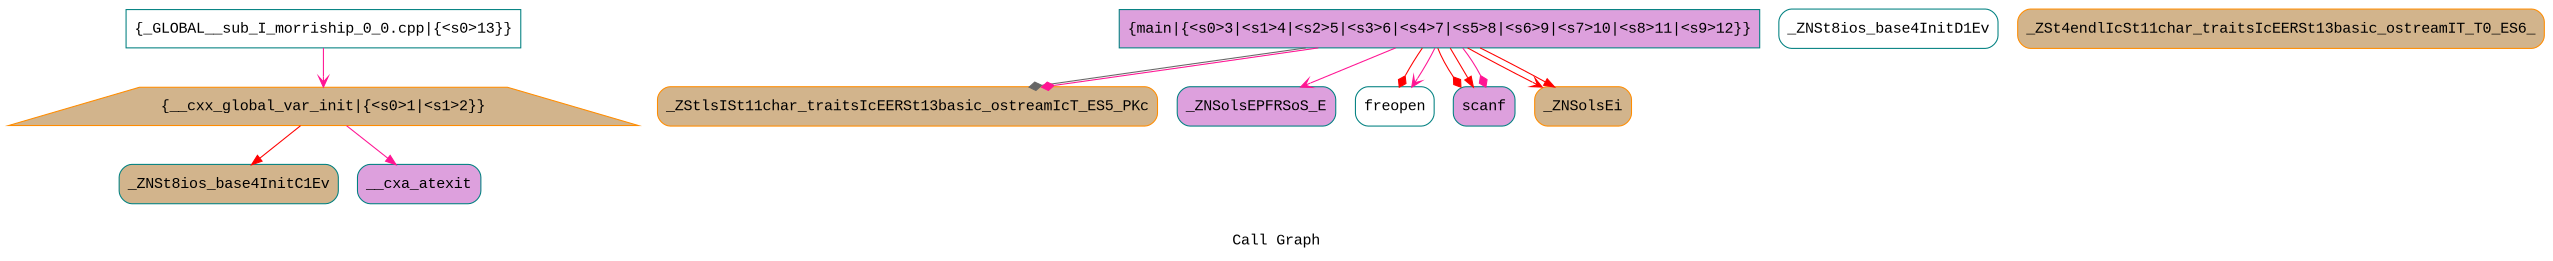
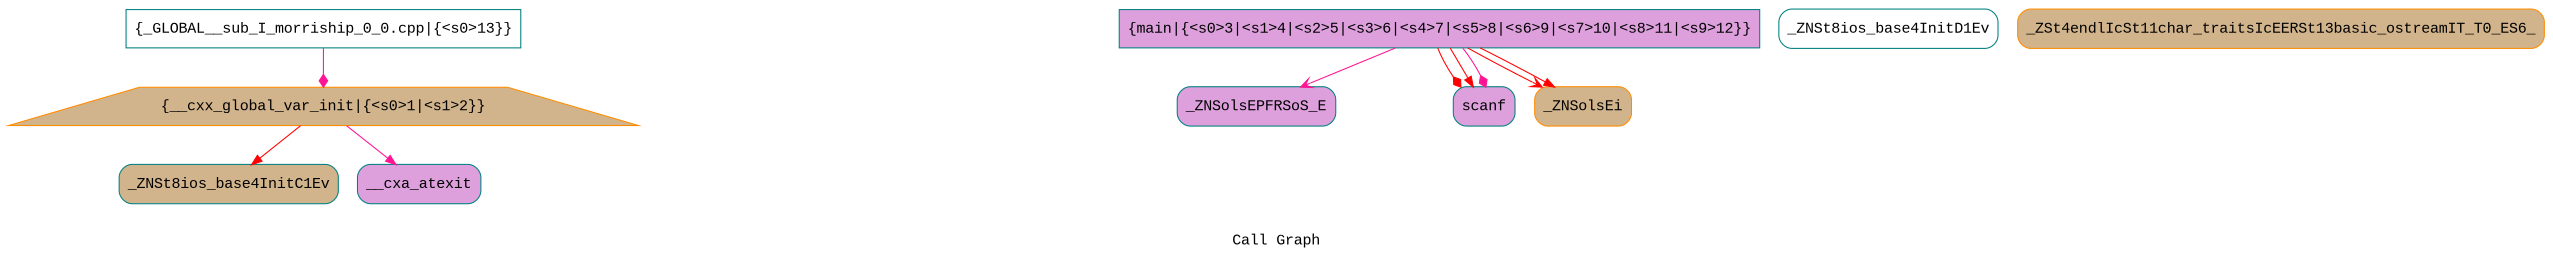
edge "{_GLOBAL__sub_I_morriship_0_0.cpp|{<s0>13}}" -> "{__cxx_global_var_init|{<s0>1|<s1>2}}": arrowhead vee -> diamond
node "_ZStlsISt11char_traitsIcEERSt13basic_ostreamIcT_ES5_PKc": removed
node "freopen": removed
